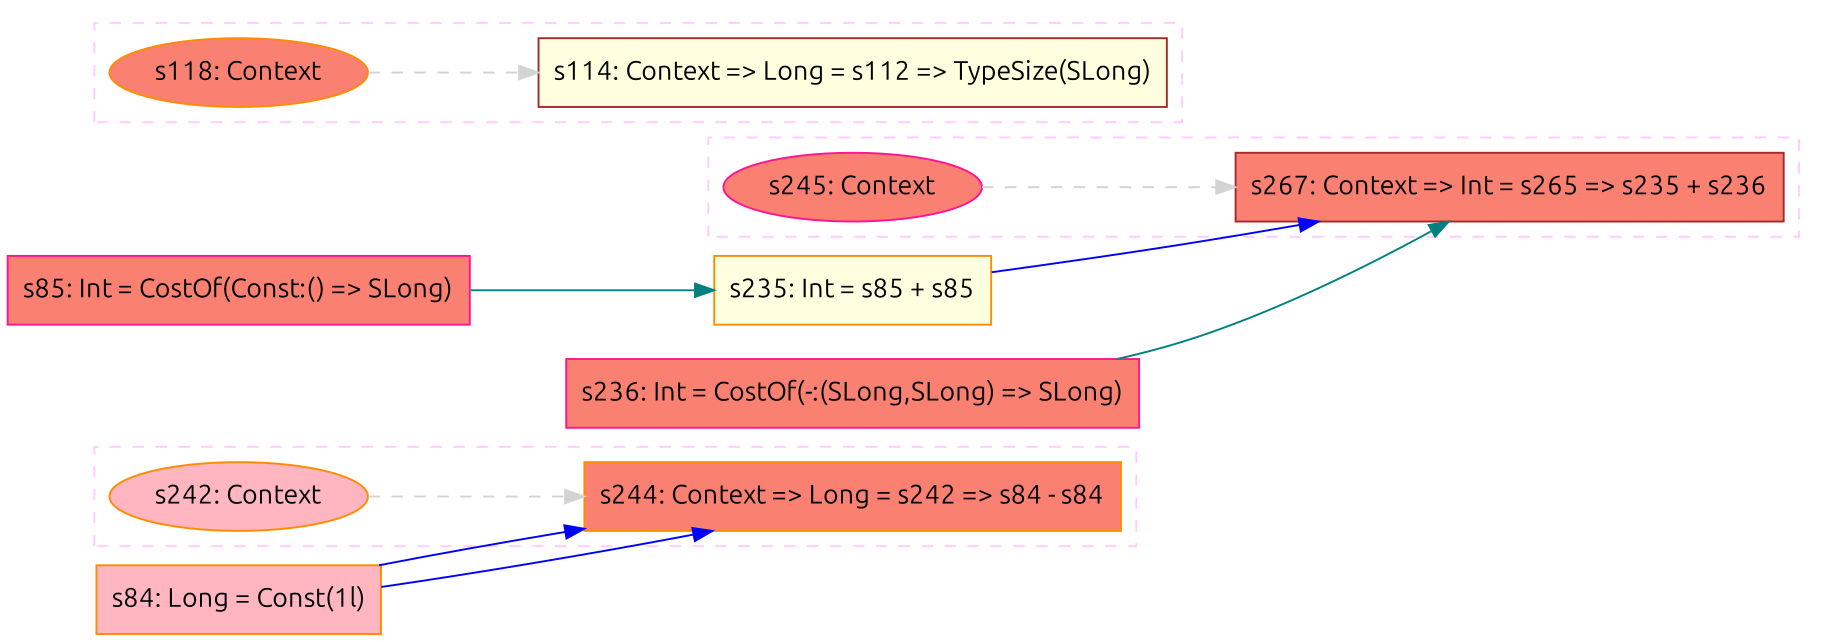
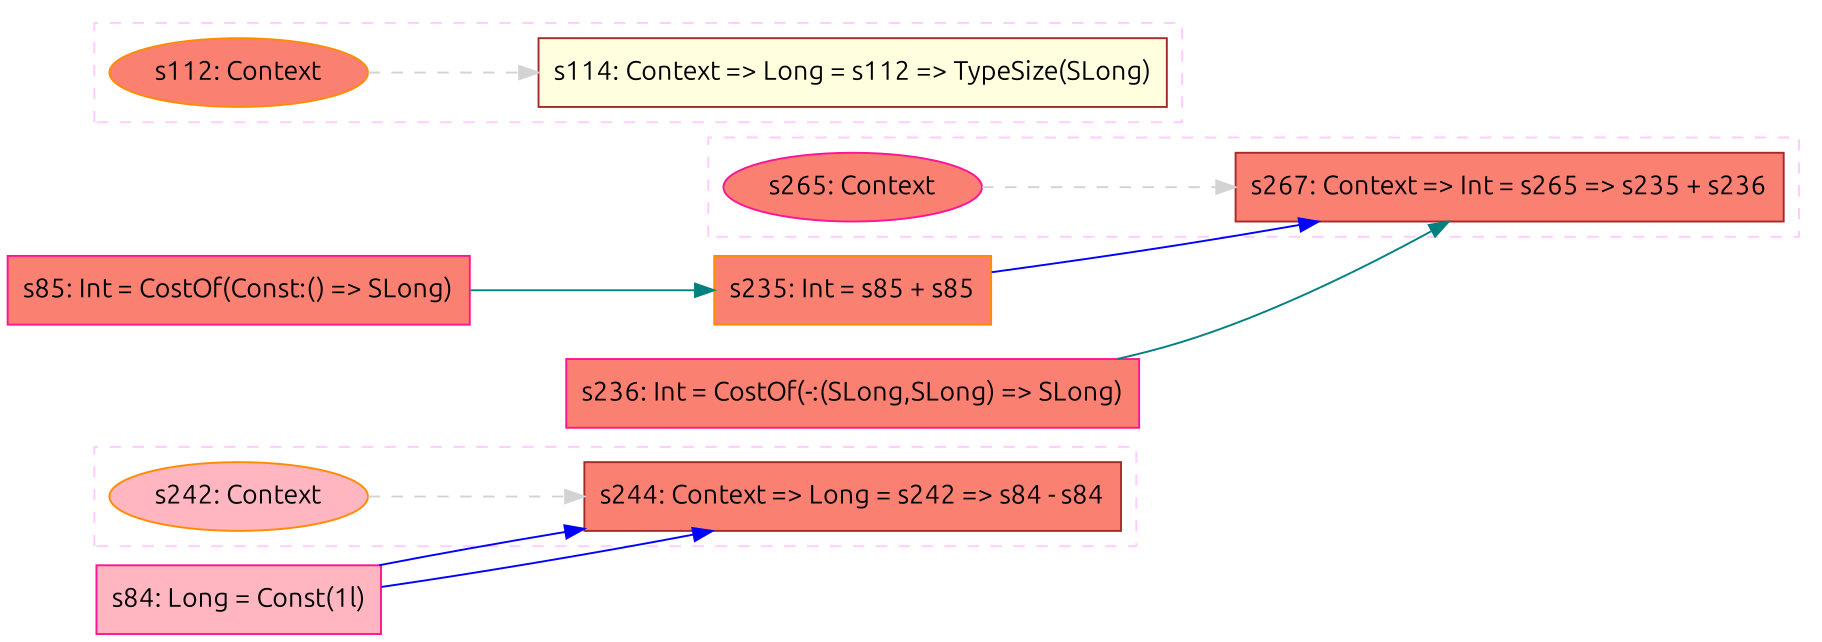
node "s118: Context": label "s118: Context" -> "s112: Context"
node "s245: Context": label "s245: Context" -> "s265: Context"
node "s235: Int = s85 + s85": fillcolor lightyellow -> salmon
node "s244: Context => Long = s242 => s84 - s84": color darkorange -> brown
node "s84: Long = Const(1l)": color darkorange -> deeppink
